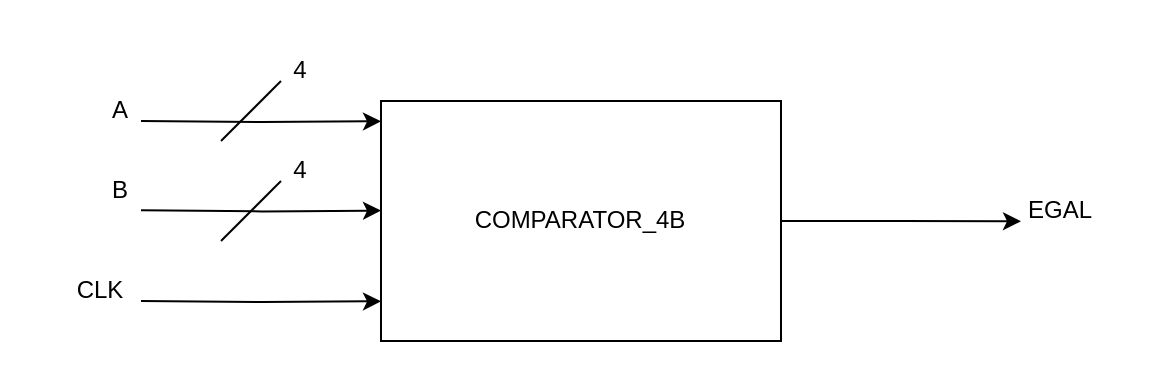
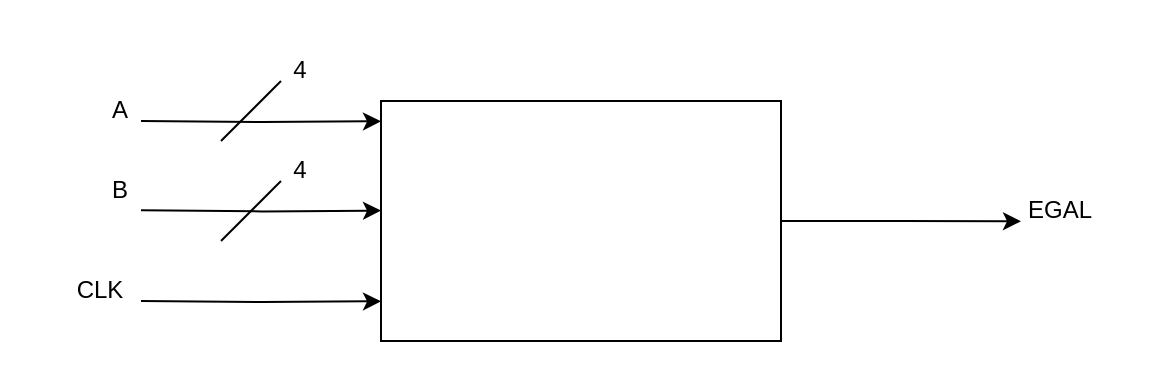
node "COMPARATOR_4B": removed
